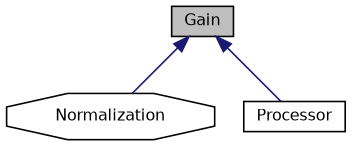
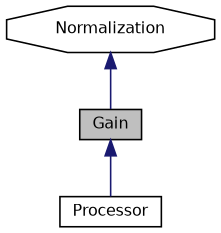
edge "Normalization" -> "Gain": reversed
